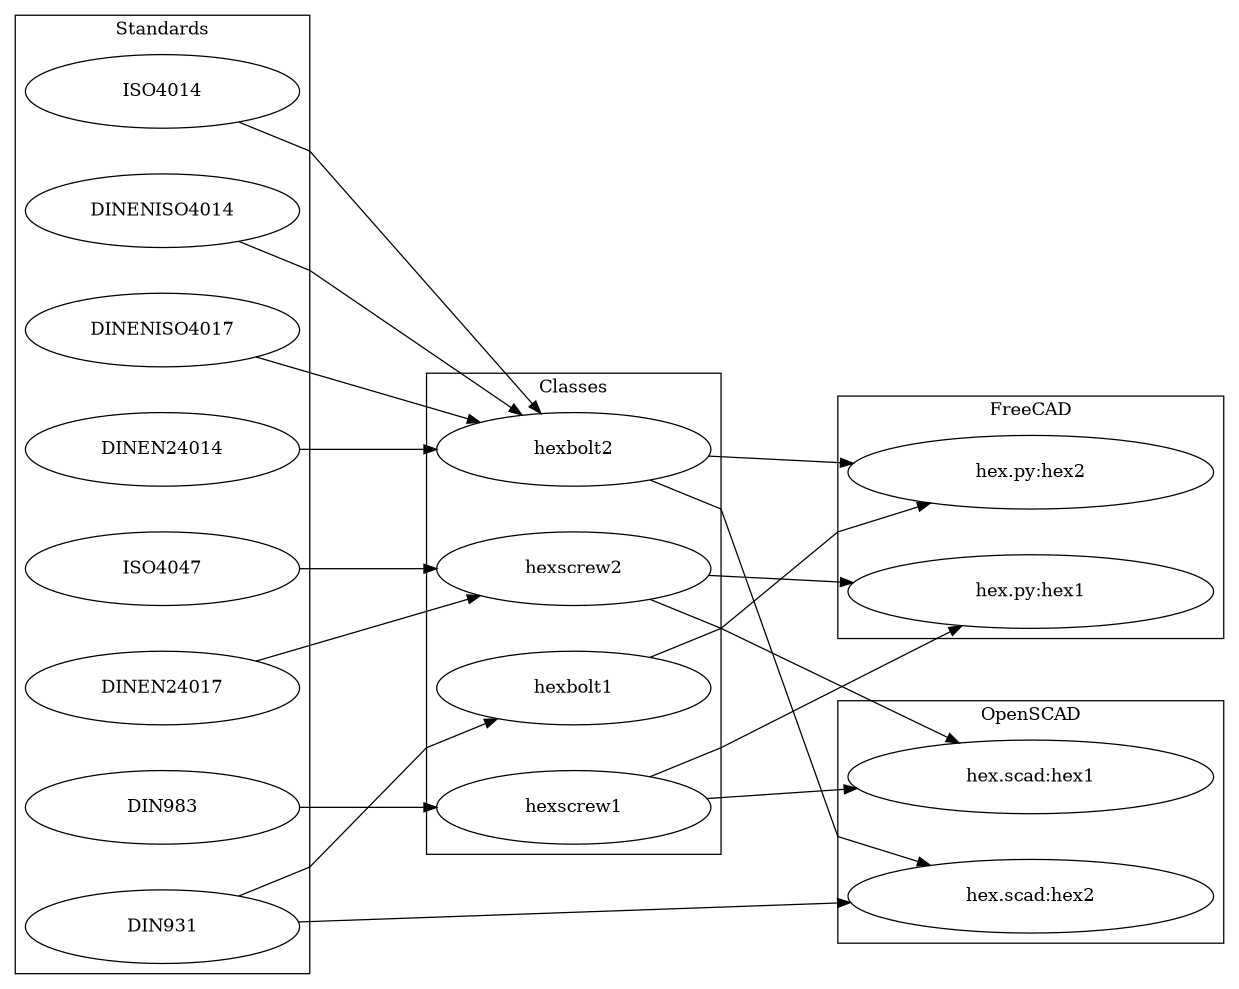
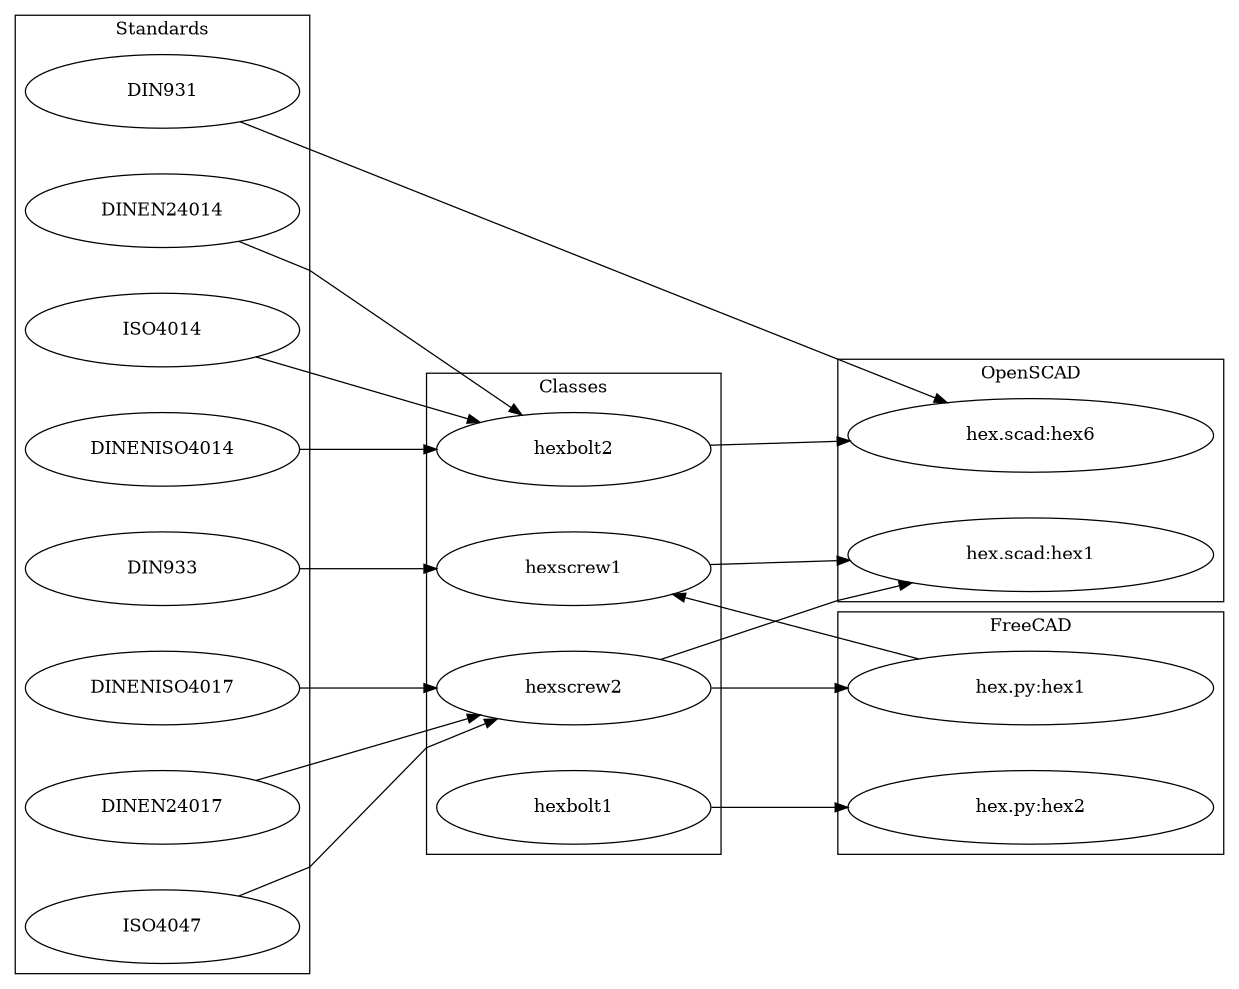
edge "DINENISO4017" -> "hexbolt2": now "DINENISO4017" -> "hexscrew2"
edge "hexbolt2" -> "hex.py:hex2": removed
edge "hexscrew1" -> "hex.py:hex1": reversed
node "DIN983": label "DIN983" -> "DIN933"
edge "DIN931" -> "hexbolt1": removed
node "hex.scad:hex2": label "hex.scad:hex2" -> "hex.scad:hex6"
